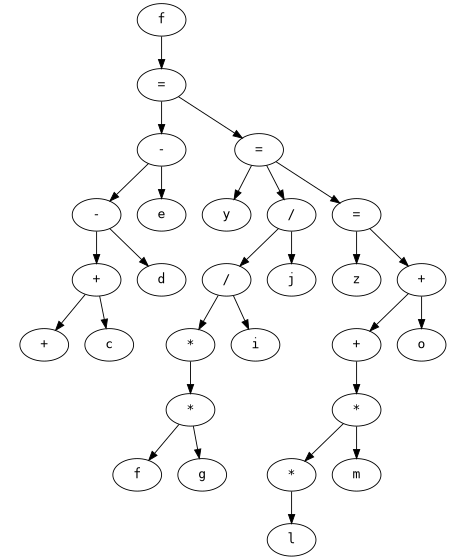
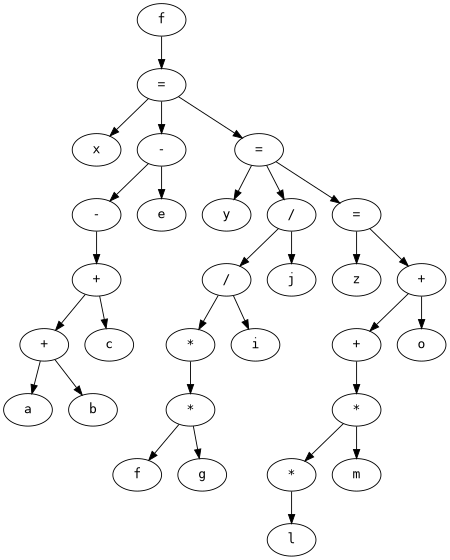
node "x": added
node "d": removed
node "a": added
node "b": added
